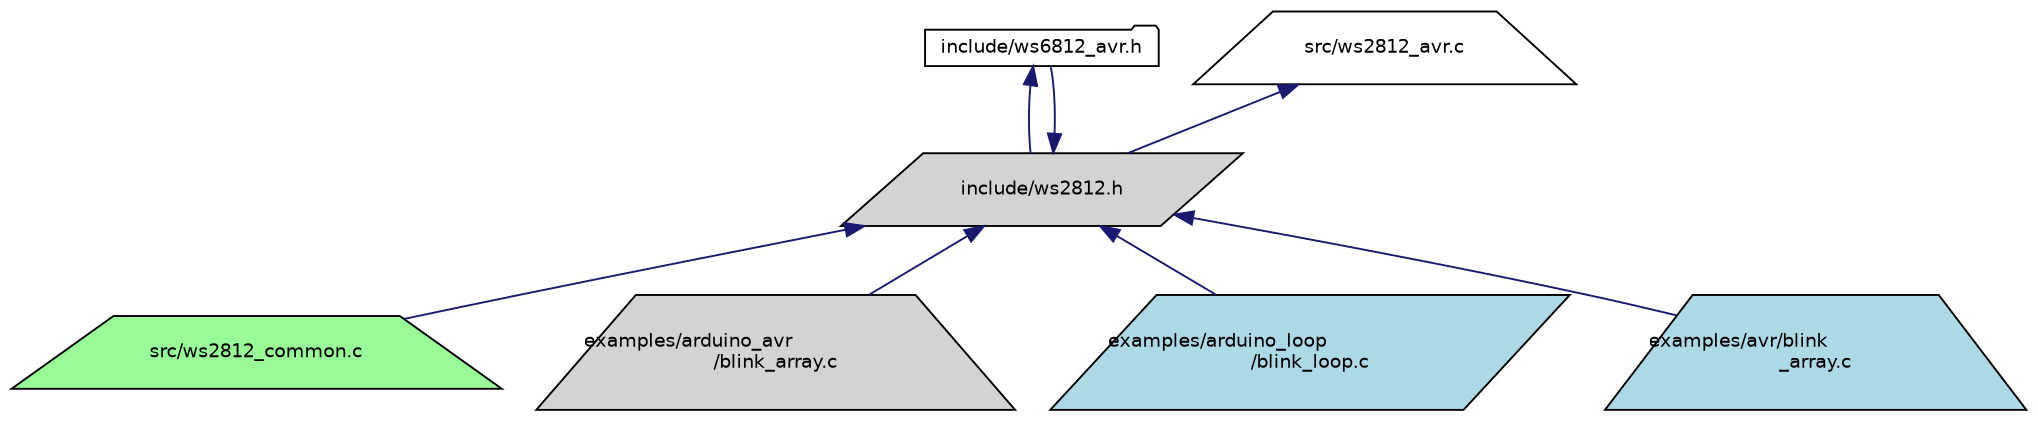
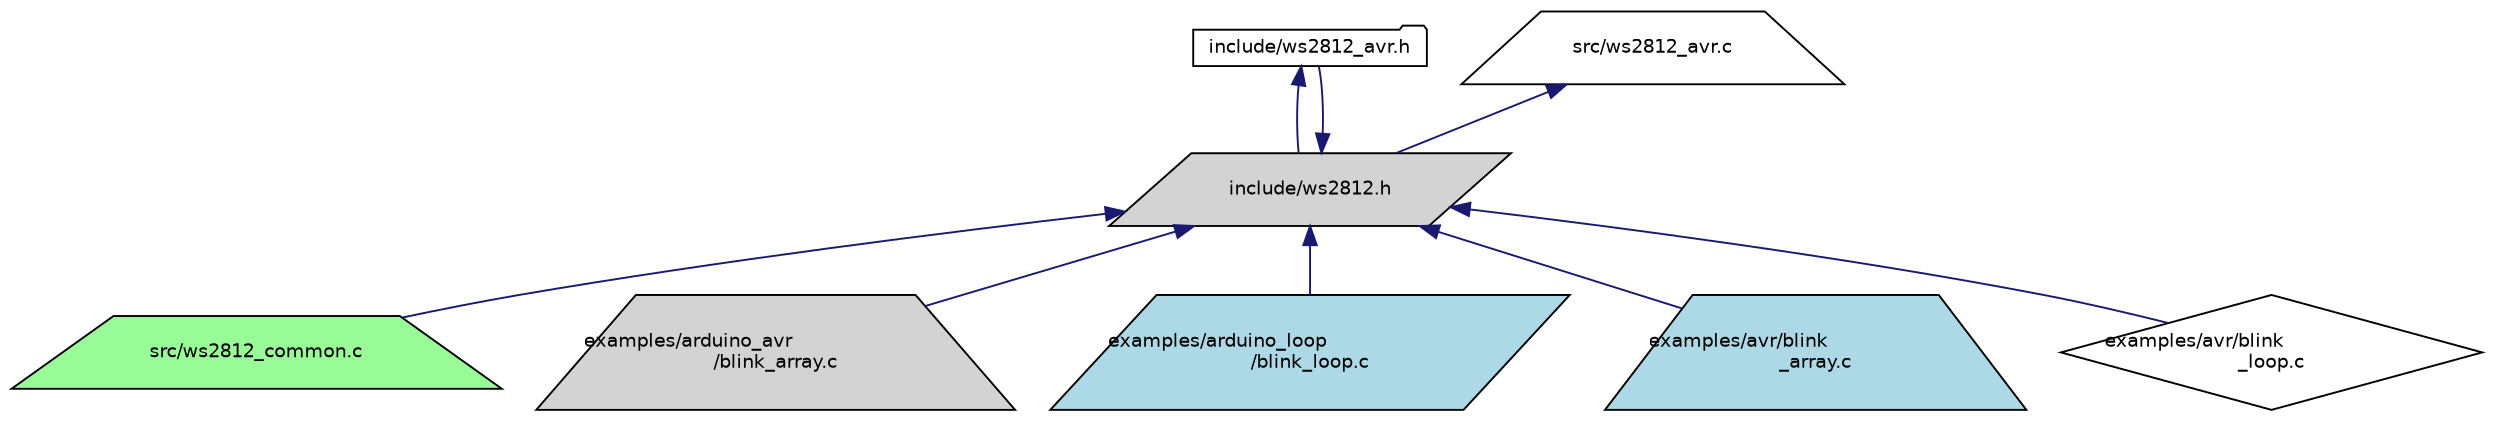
node "include/ws6812_avr.h": label "include/ws6812_avr.h" -> "include/ws2812_avr.h"
node "examples/avr/blink _loop.c": added
